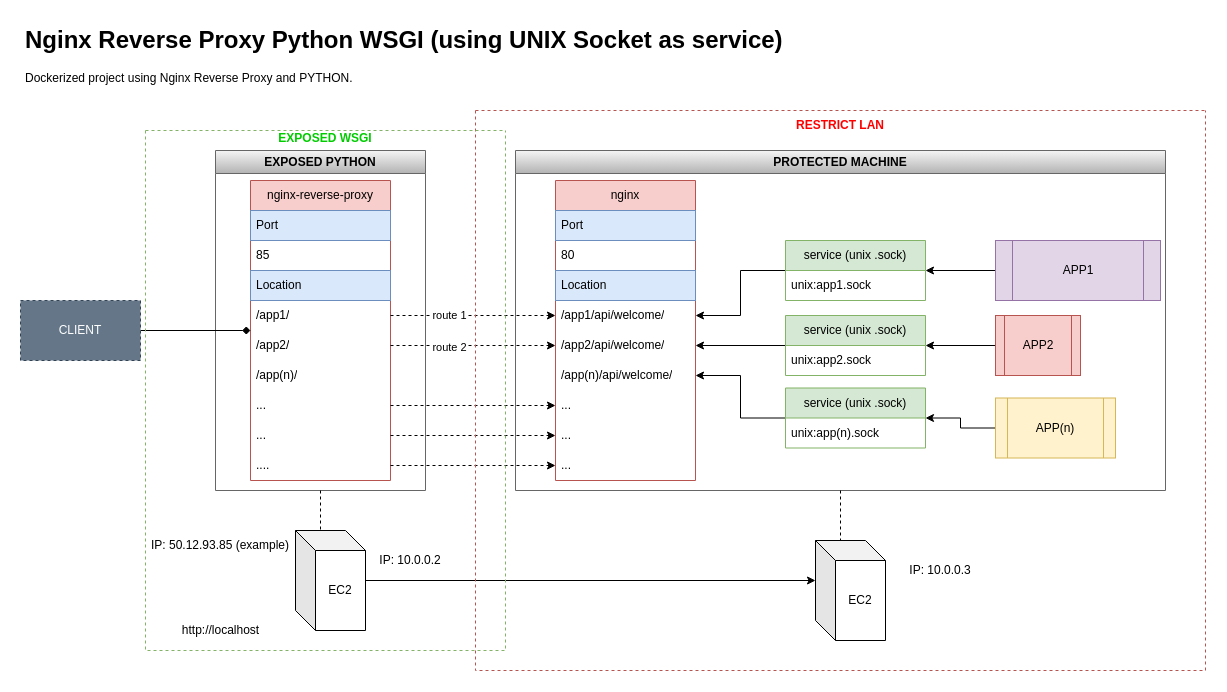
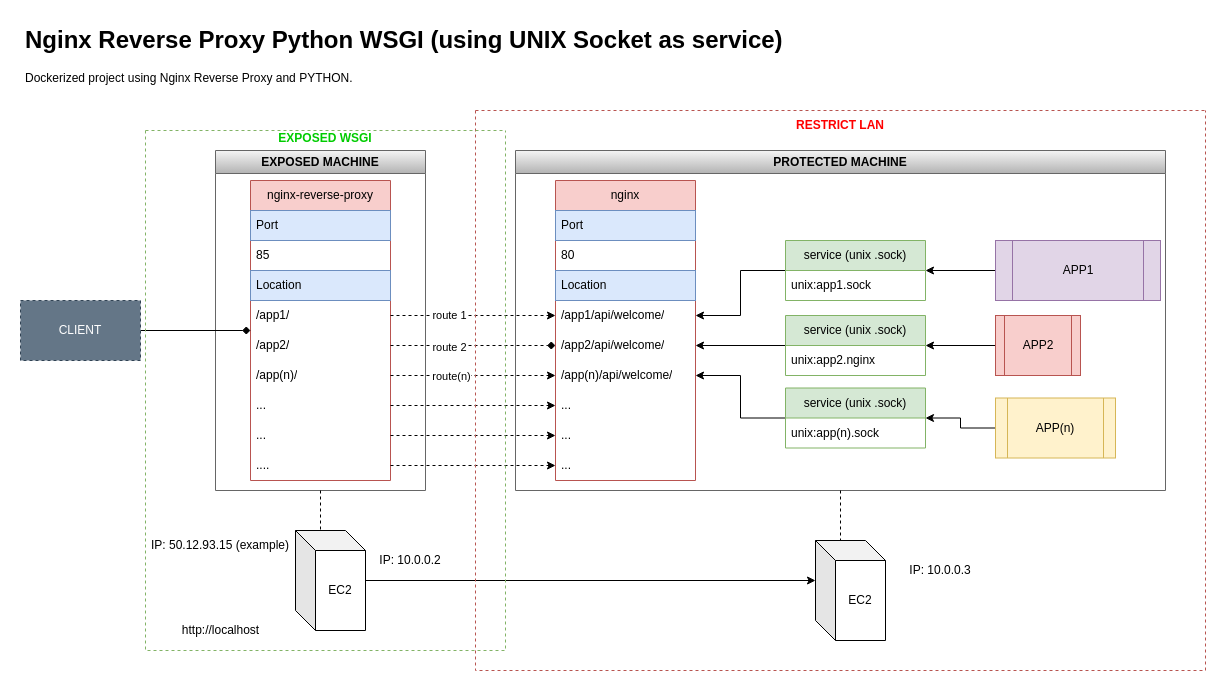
node "EXPOSED PYTHON": label "EXPOSED PYTHON" -> "EXPOSED MACHINE"
edge "/app2/" -> "/app2/api/welcome/": arrowhead classic -> diamond
node "unix:app2.sock": label "unix:app2.sock" -> "unix:app2.nginx"
edge "/app(n)/" -> "/app(n)/api/welcome/": added, label "route(n)"
node "IP: 50.12.93.85 (example)": label "IP: 50.12.93.85 (example)" -> "IP: 50.12.93.15 (example)"
